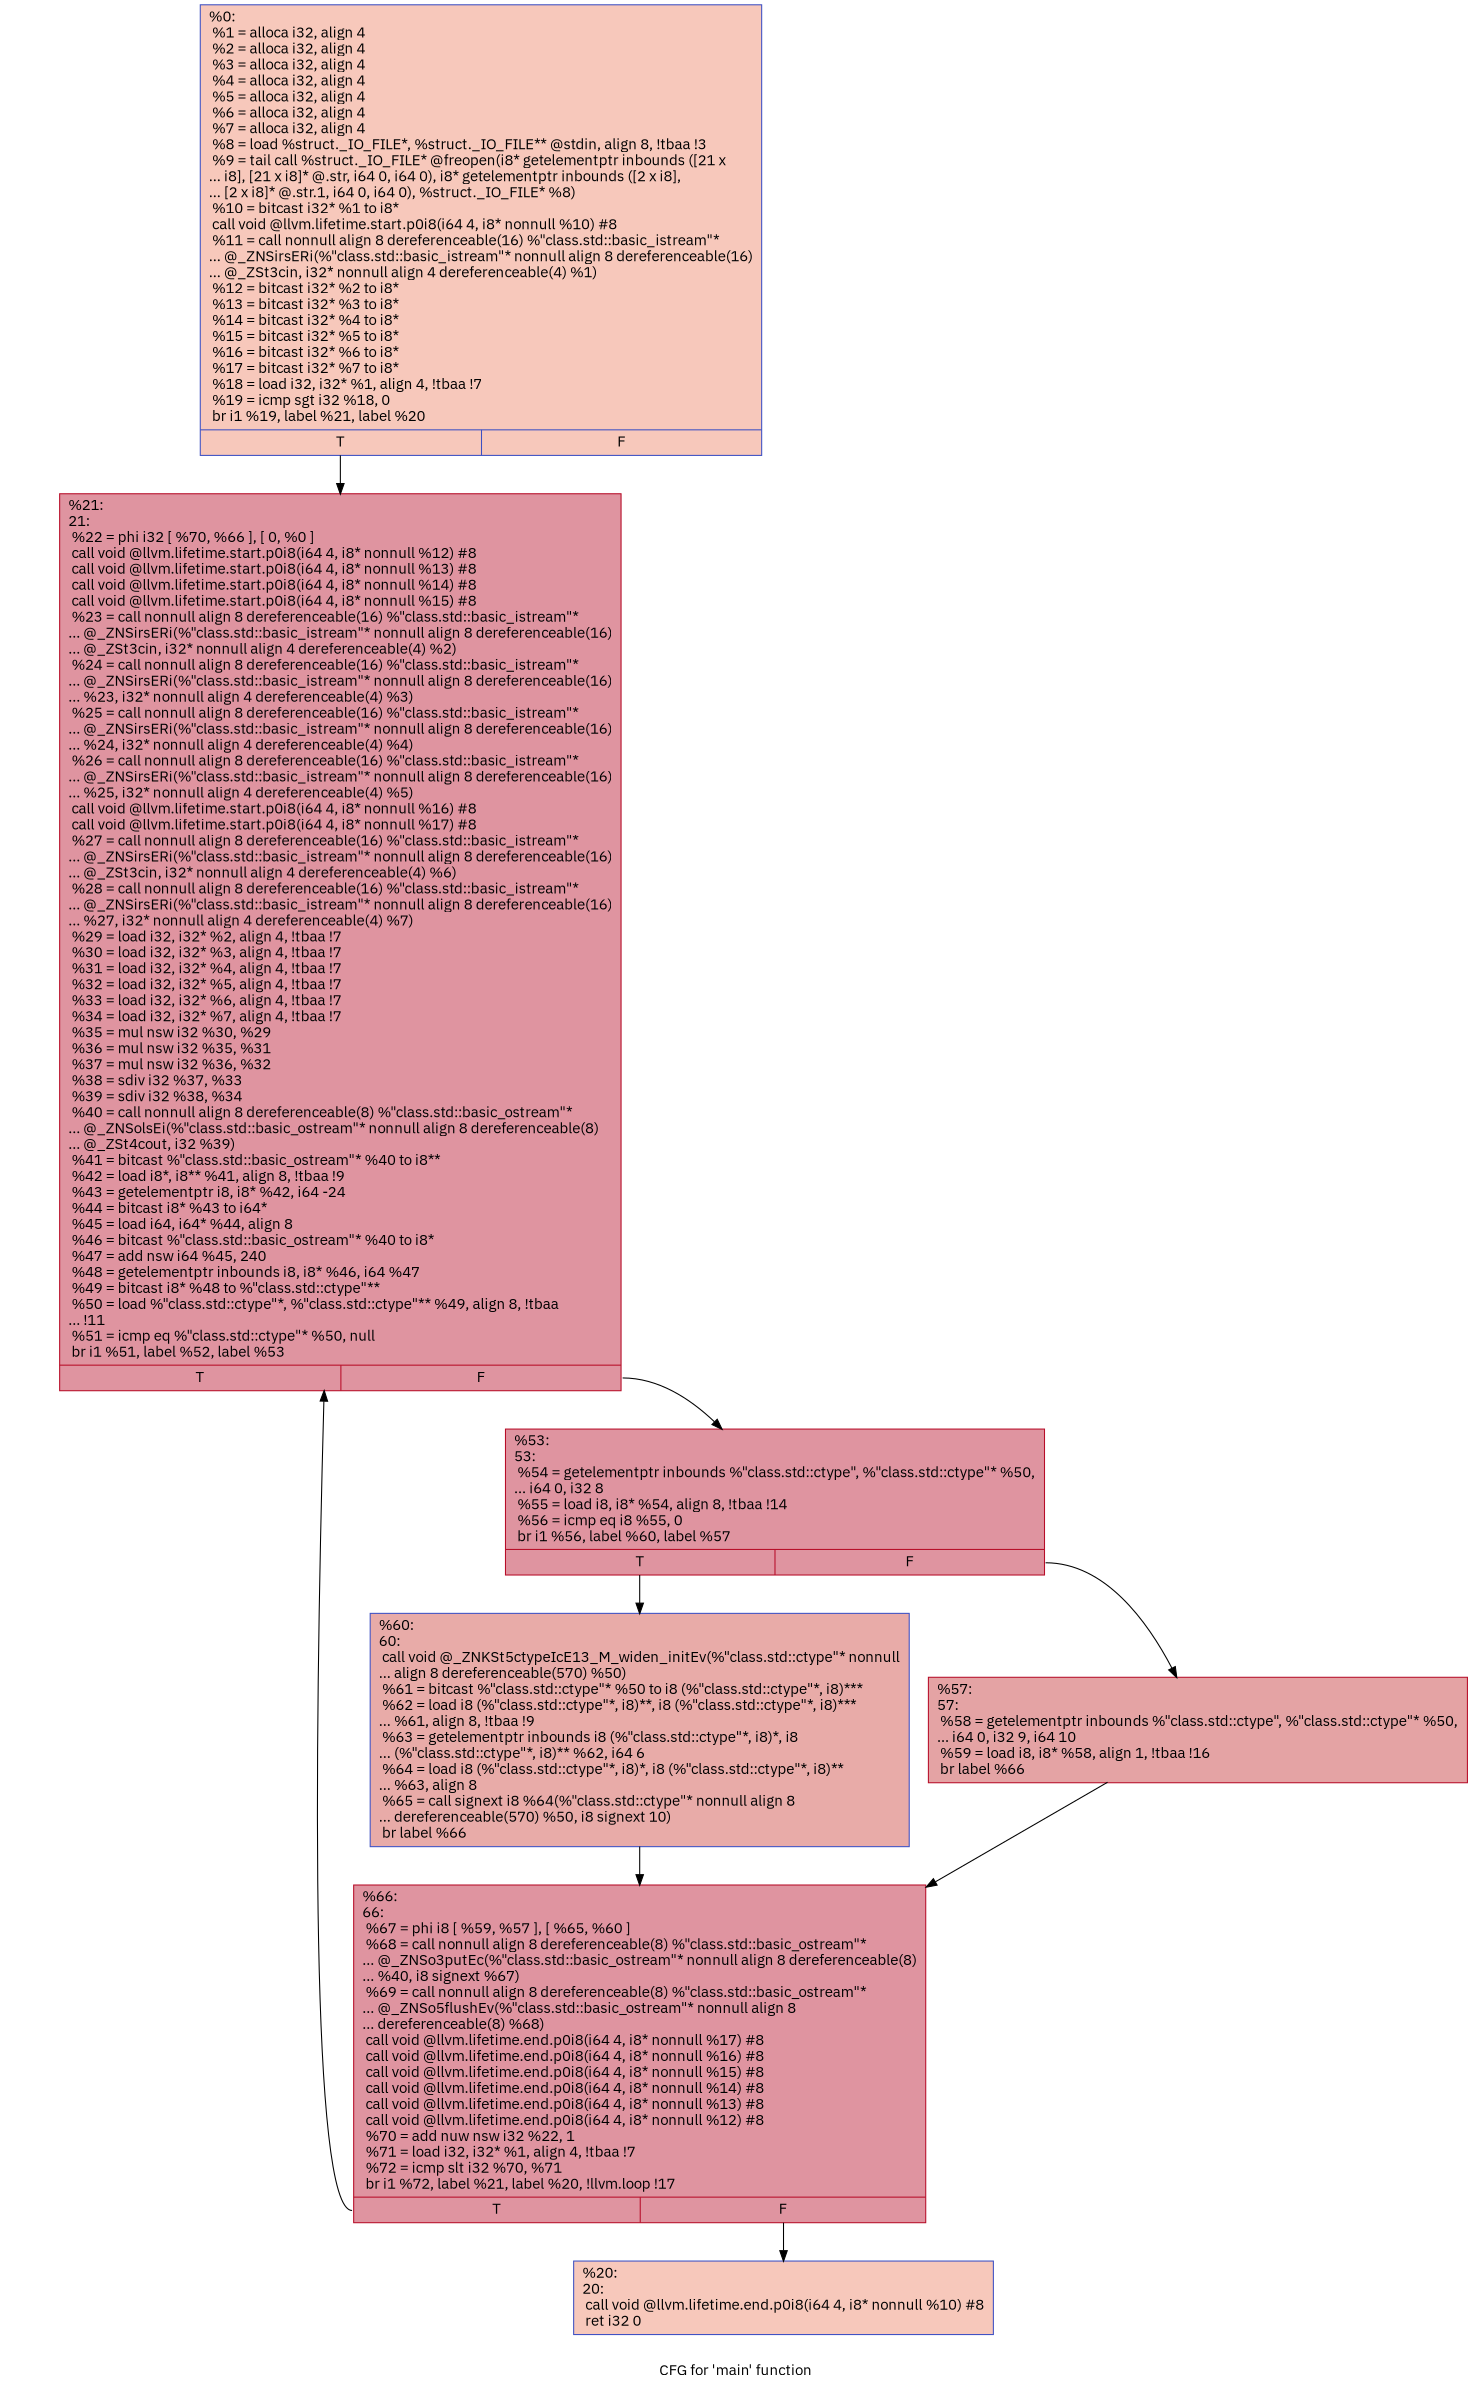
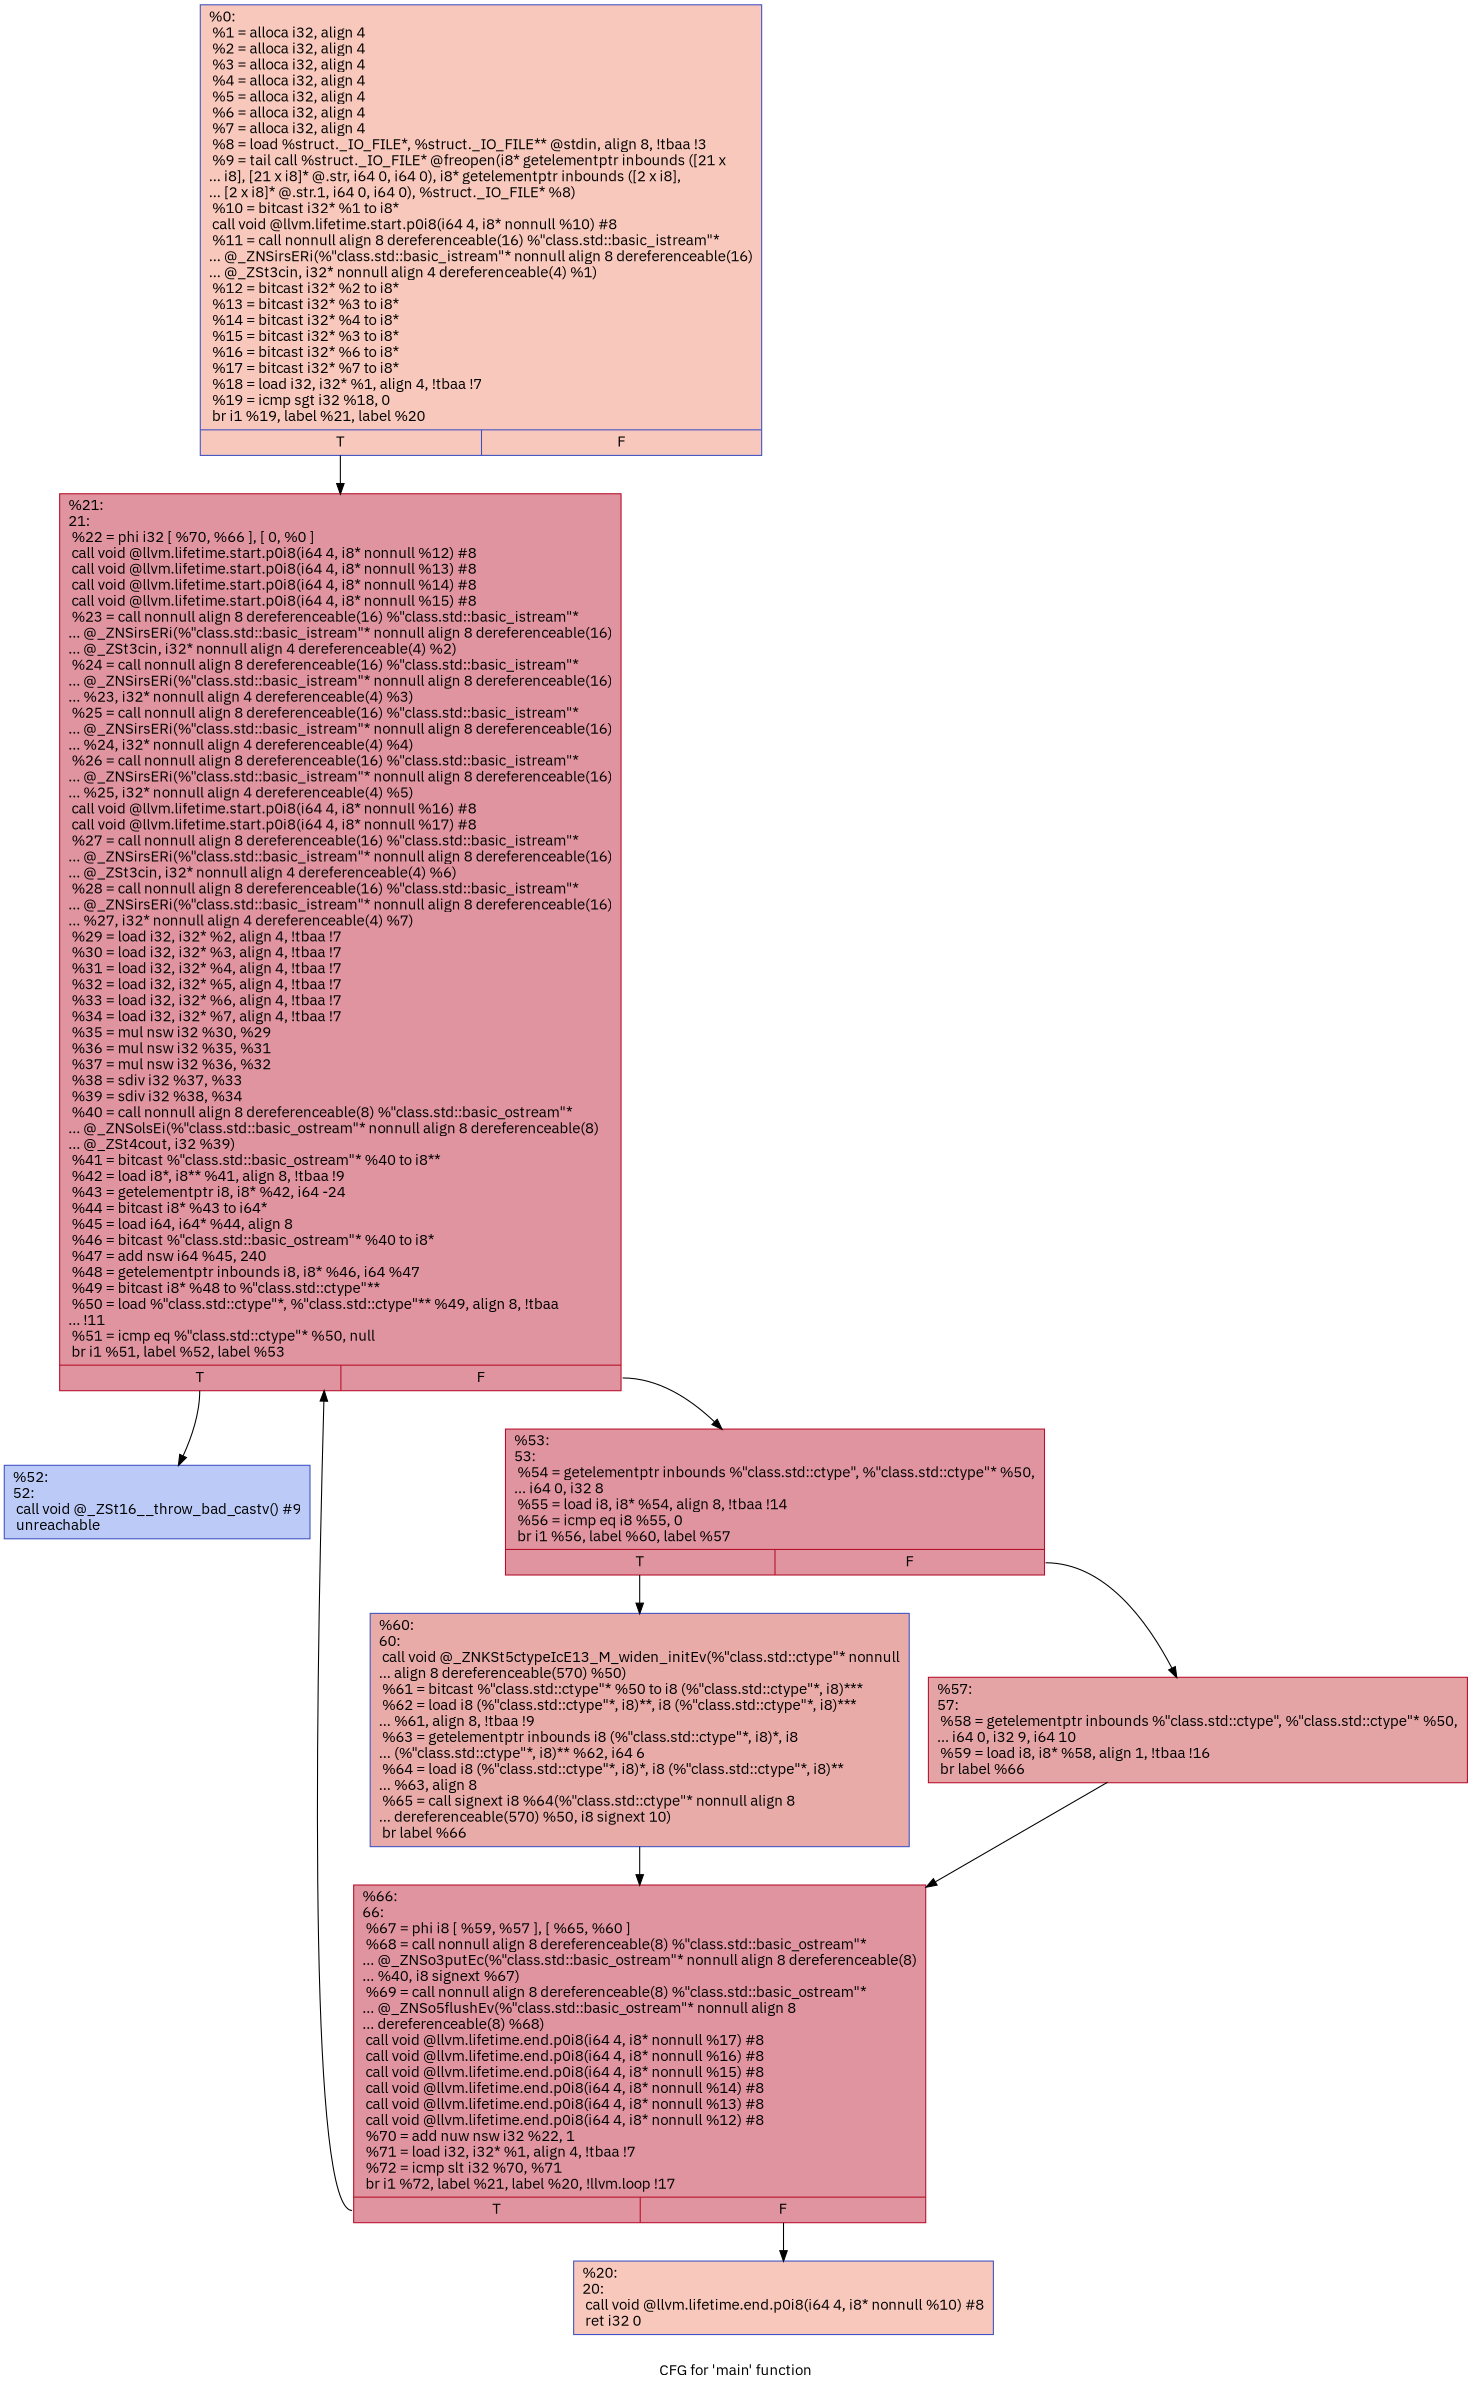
node "%0:": text "%15 = bitcast i32* %5 to i8*" -> "%15 = bitcast i32* %3 to i8*"
node "%52:": added
